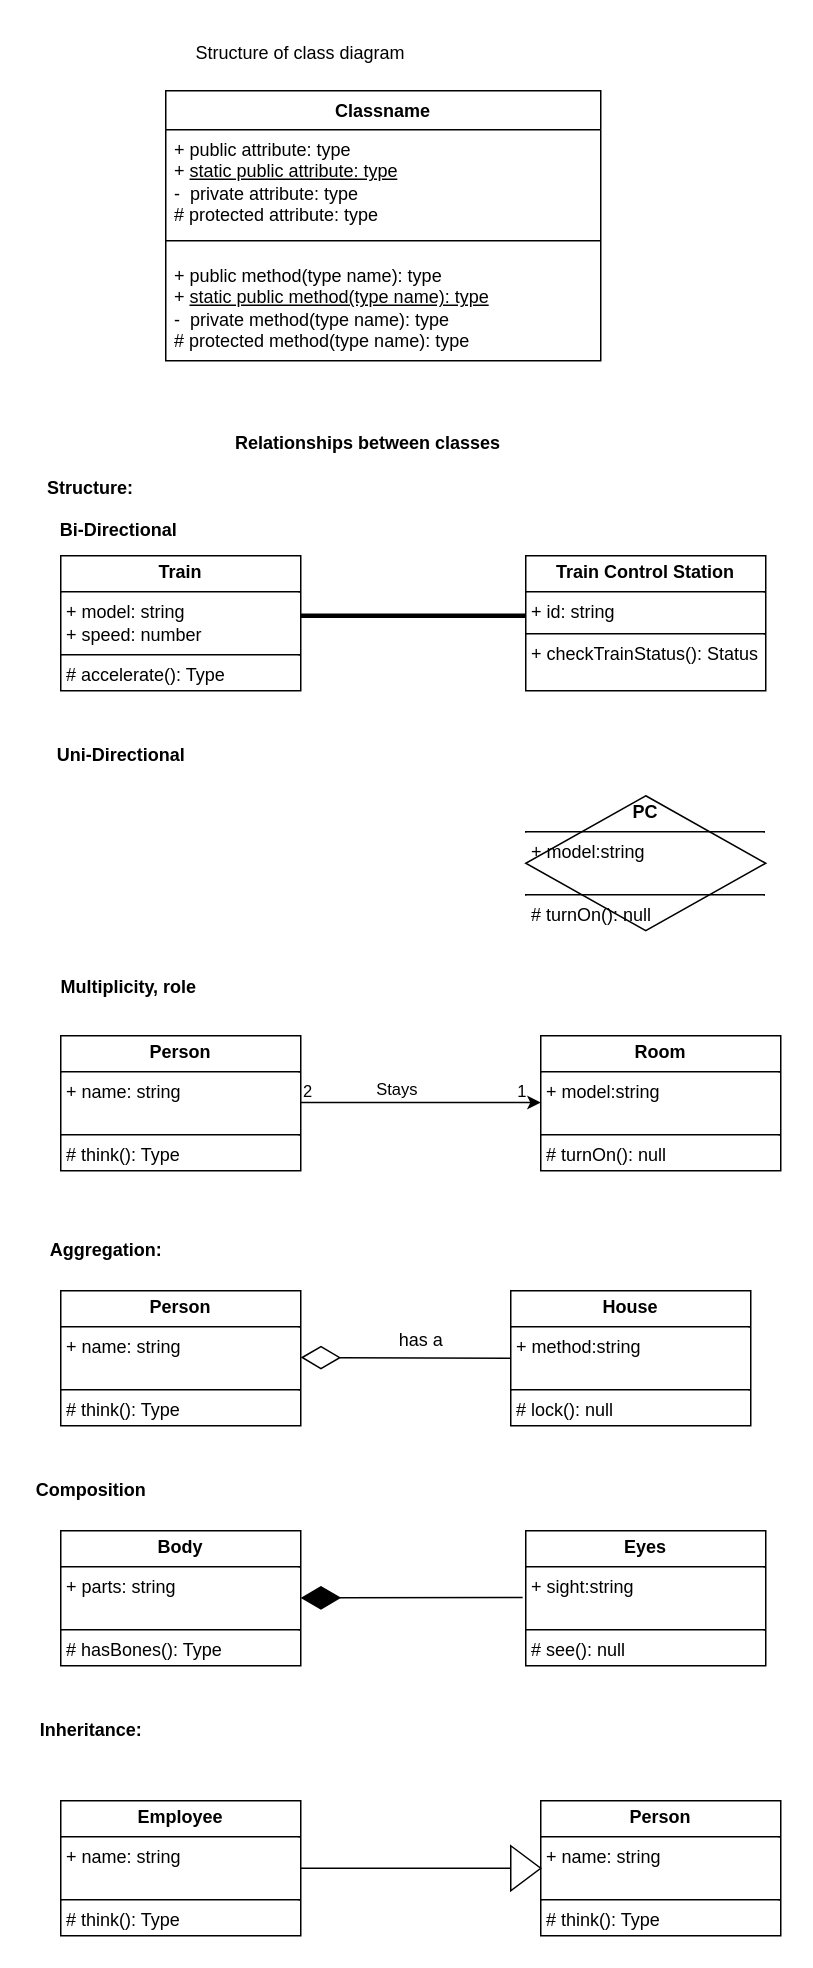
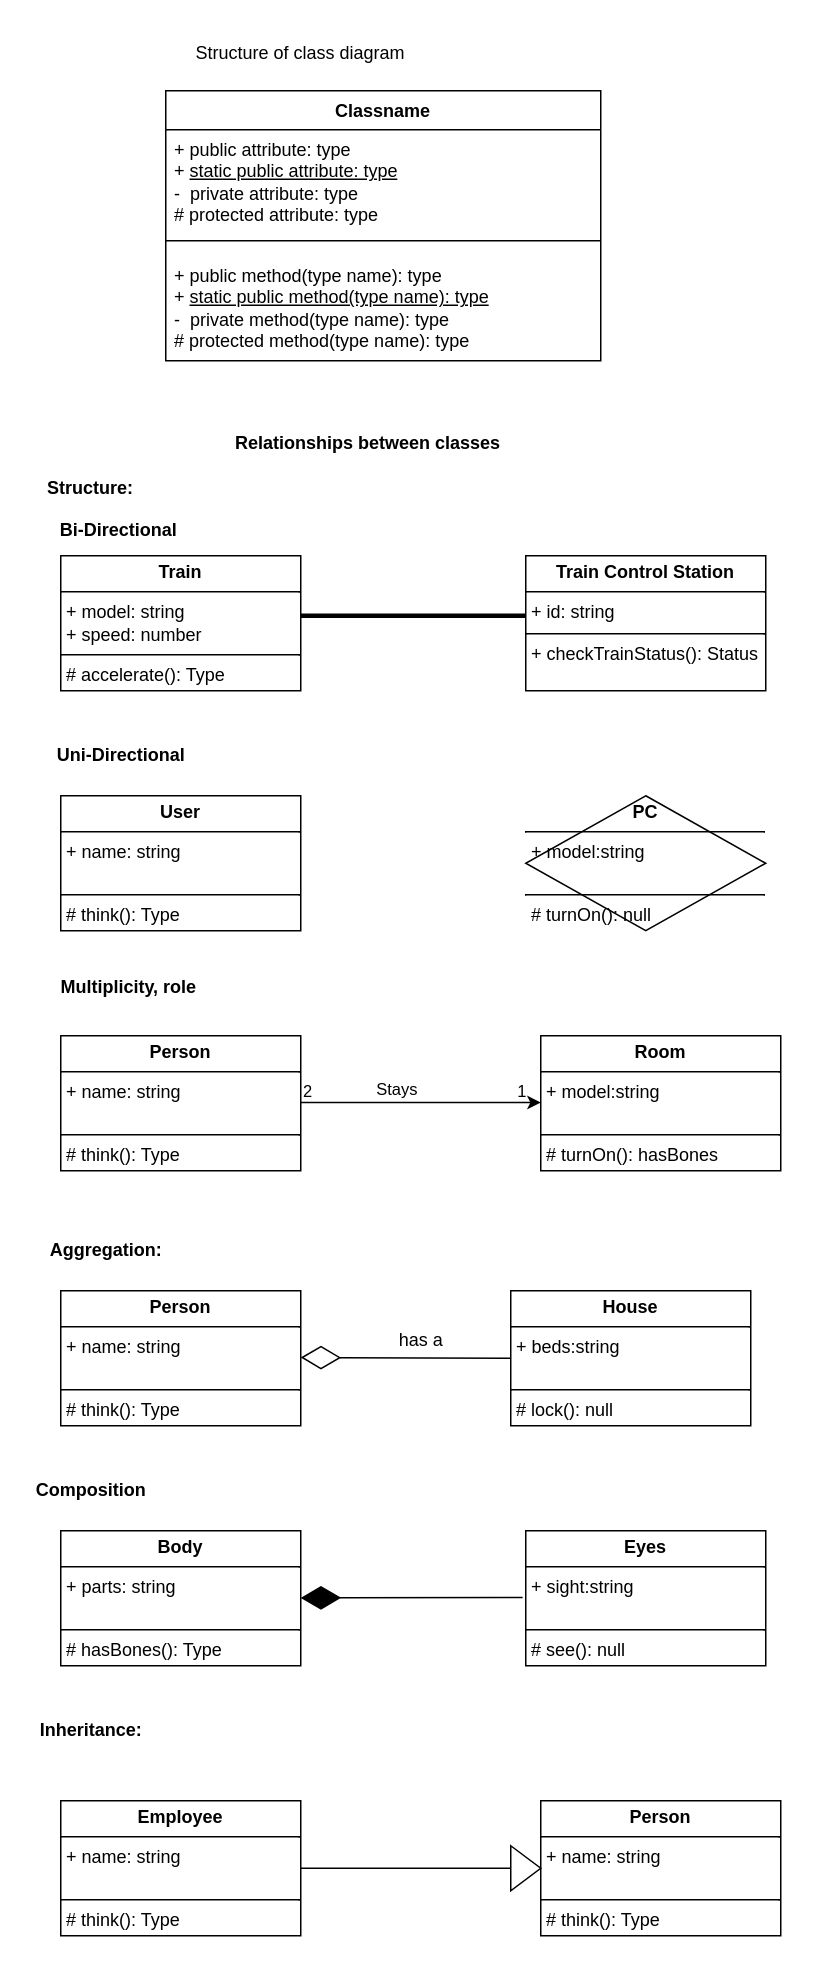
node "User + name: string # think(): Type": added
node "Room + model:string # turnOn(): null": label "Room + model:string # turnOn(): null" -> "Room + model:string # turnOn(): hasBones"
node "House + method:string # lock(): null": label "House + method:string # lock(): null" -> "House + beds:string # lock(): null"
